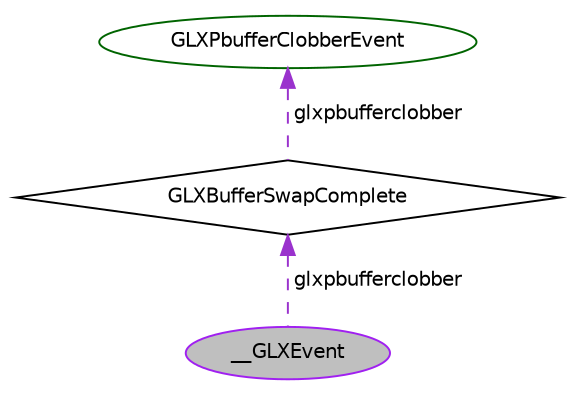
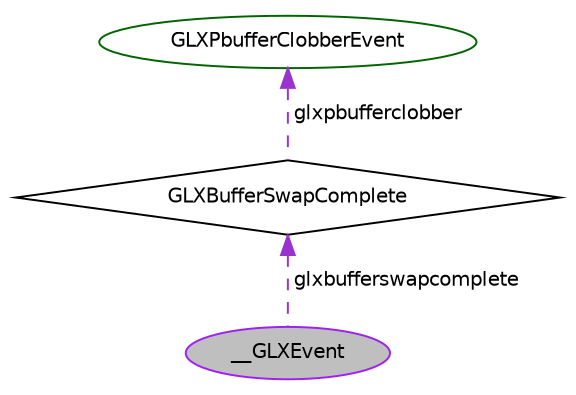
edge "__GLXEvent" -> "GLXBufferSwapComplete": label " glxpbufferclobber" -> " glxbufferswapcomplete"
